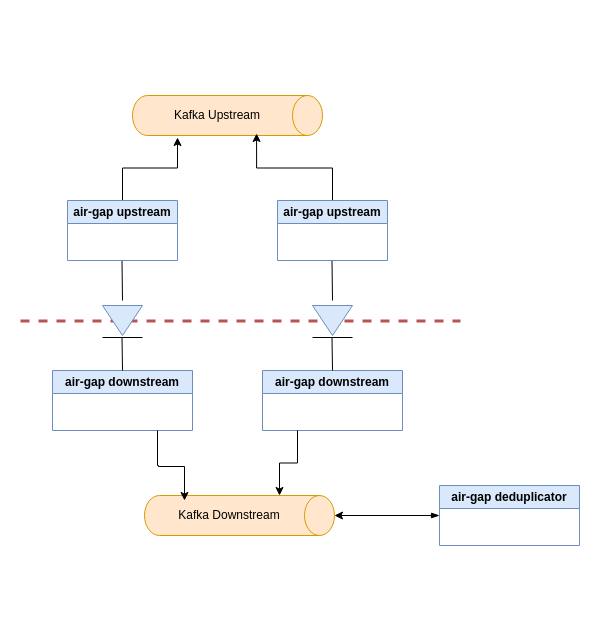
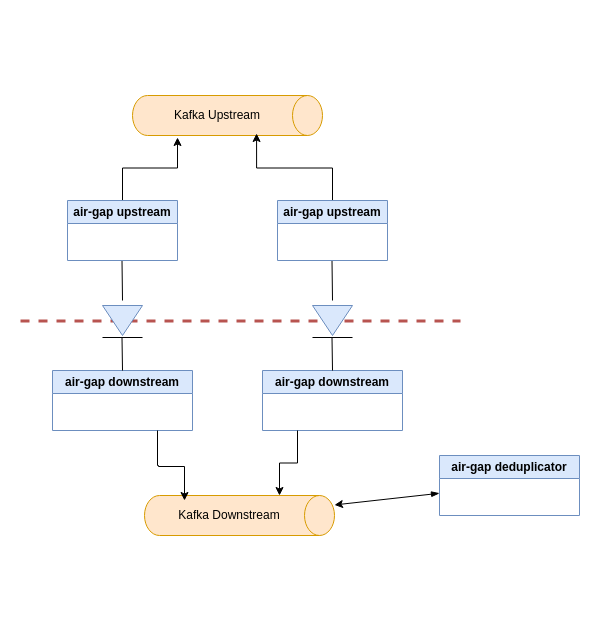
node "air-gap deduplicator": moved (510, 516) -> (510, 486)
